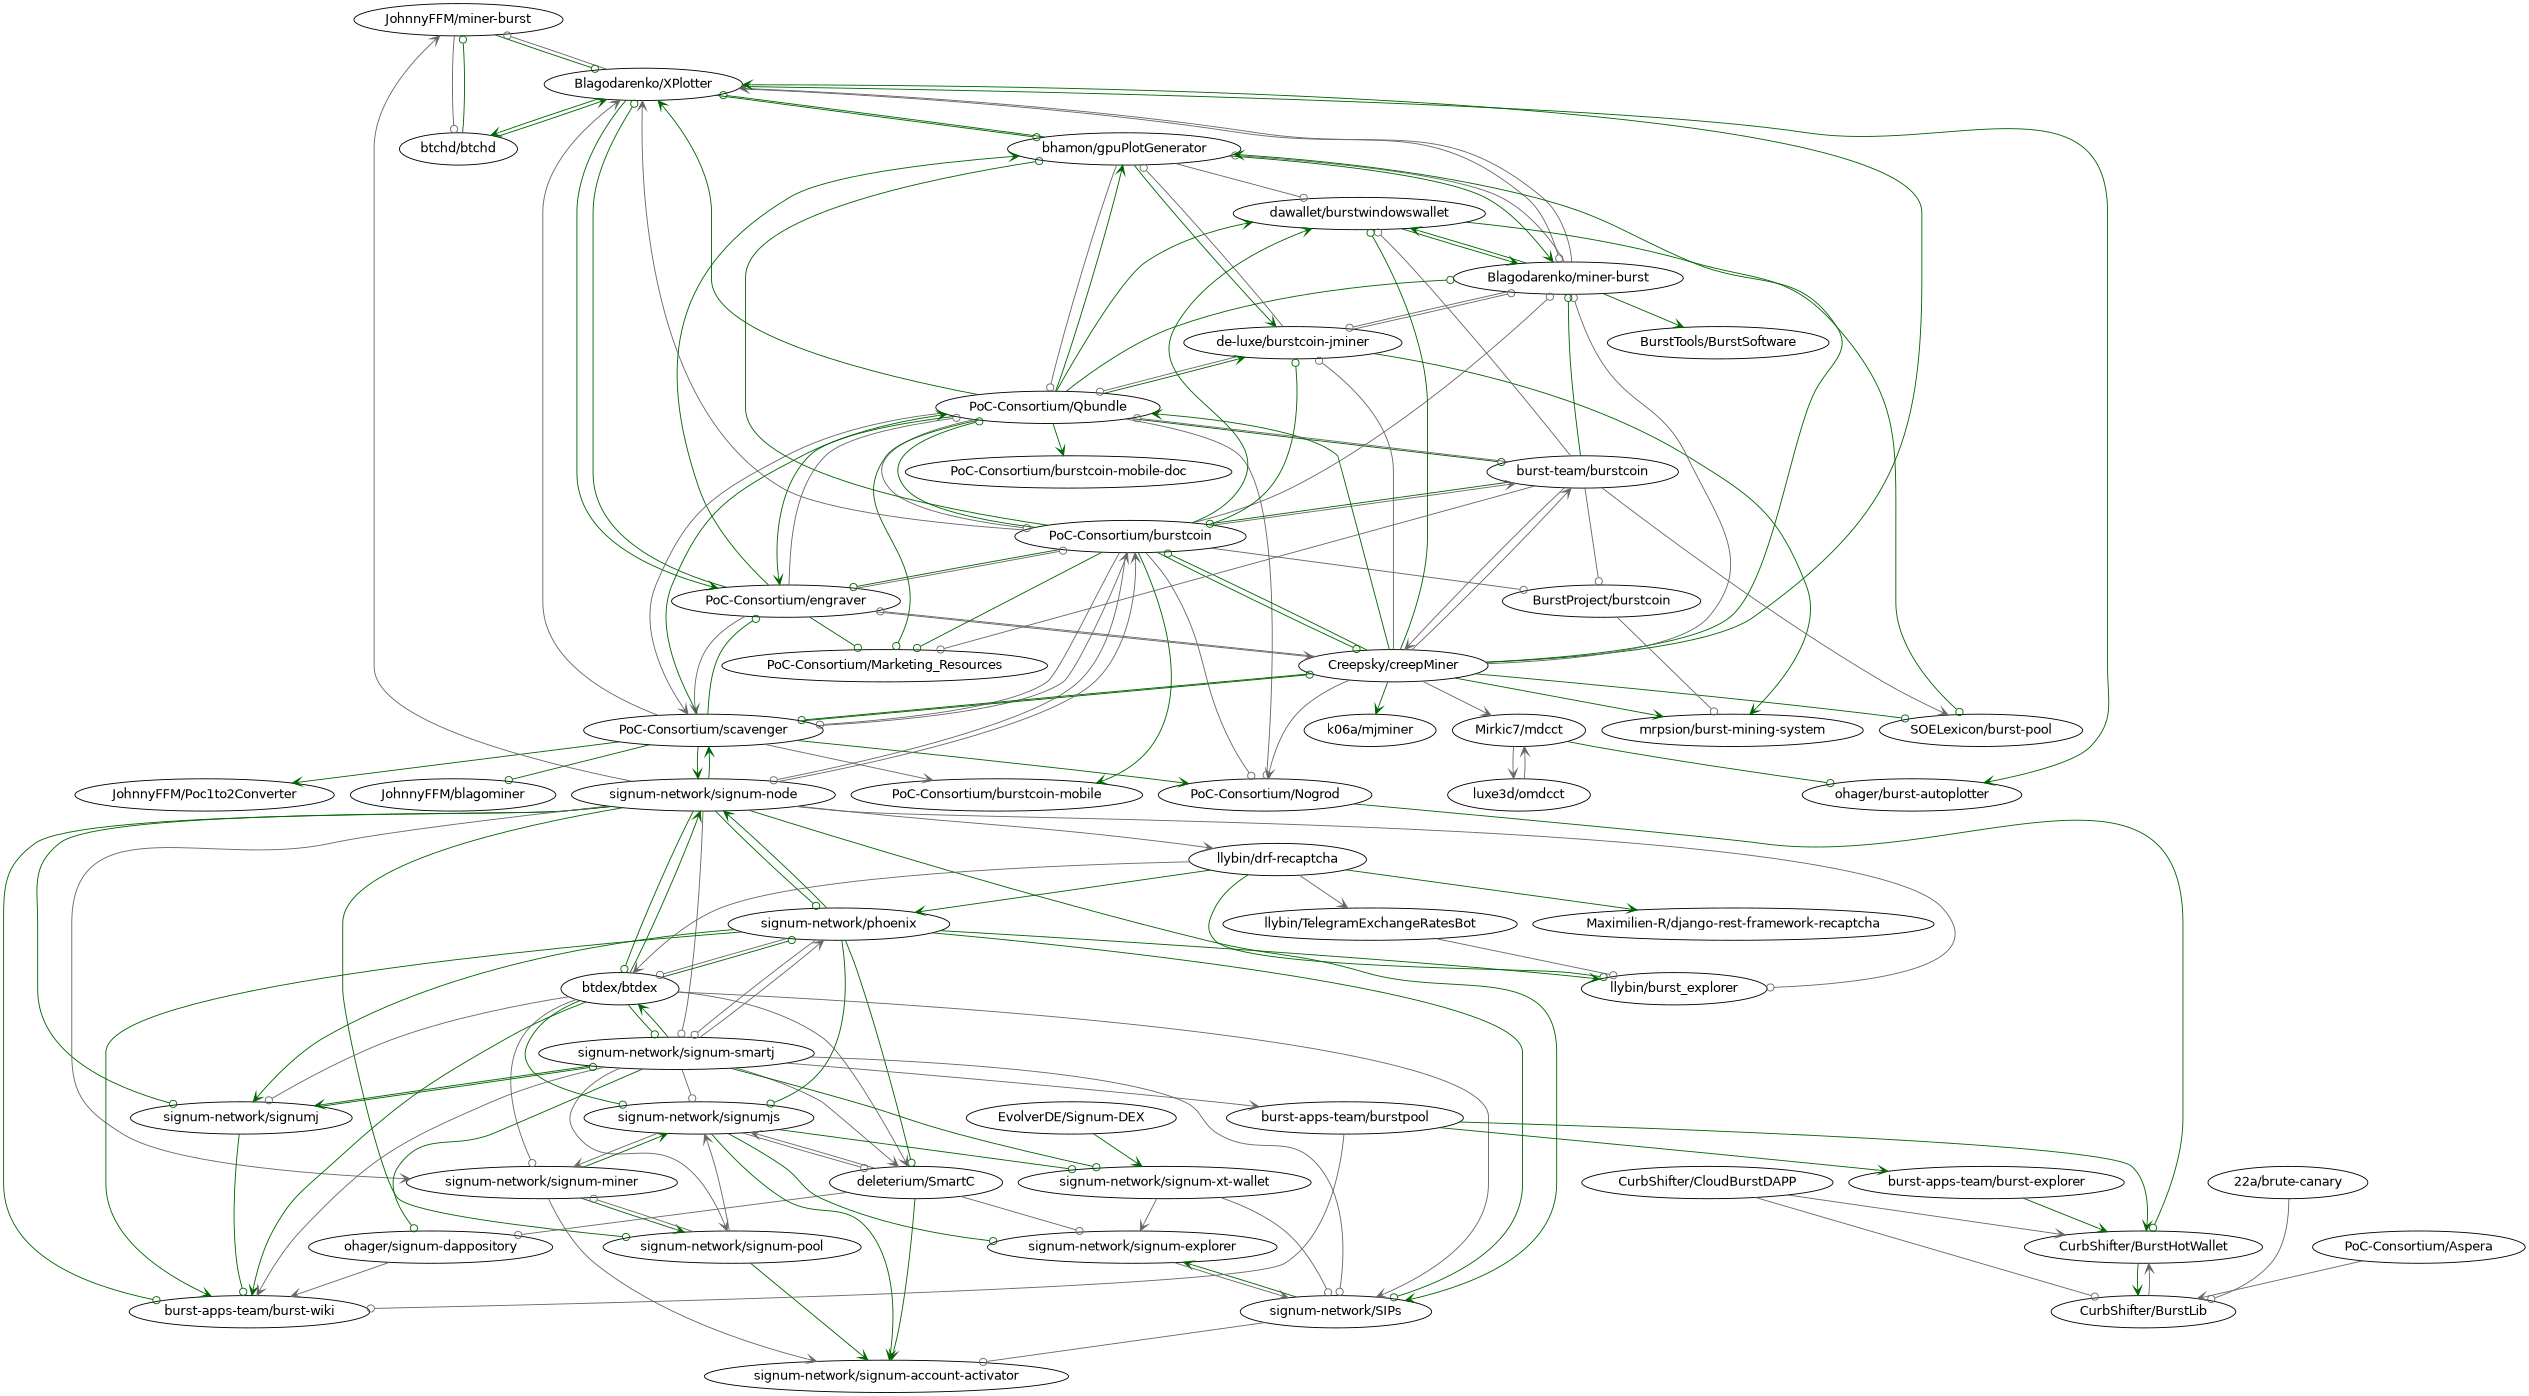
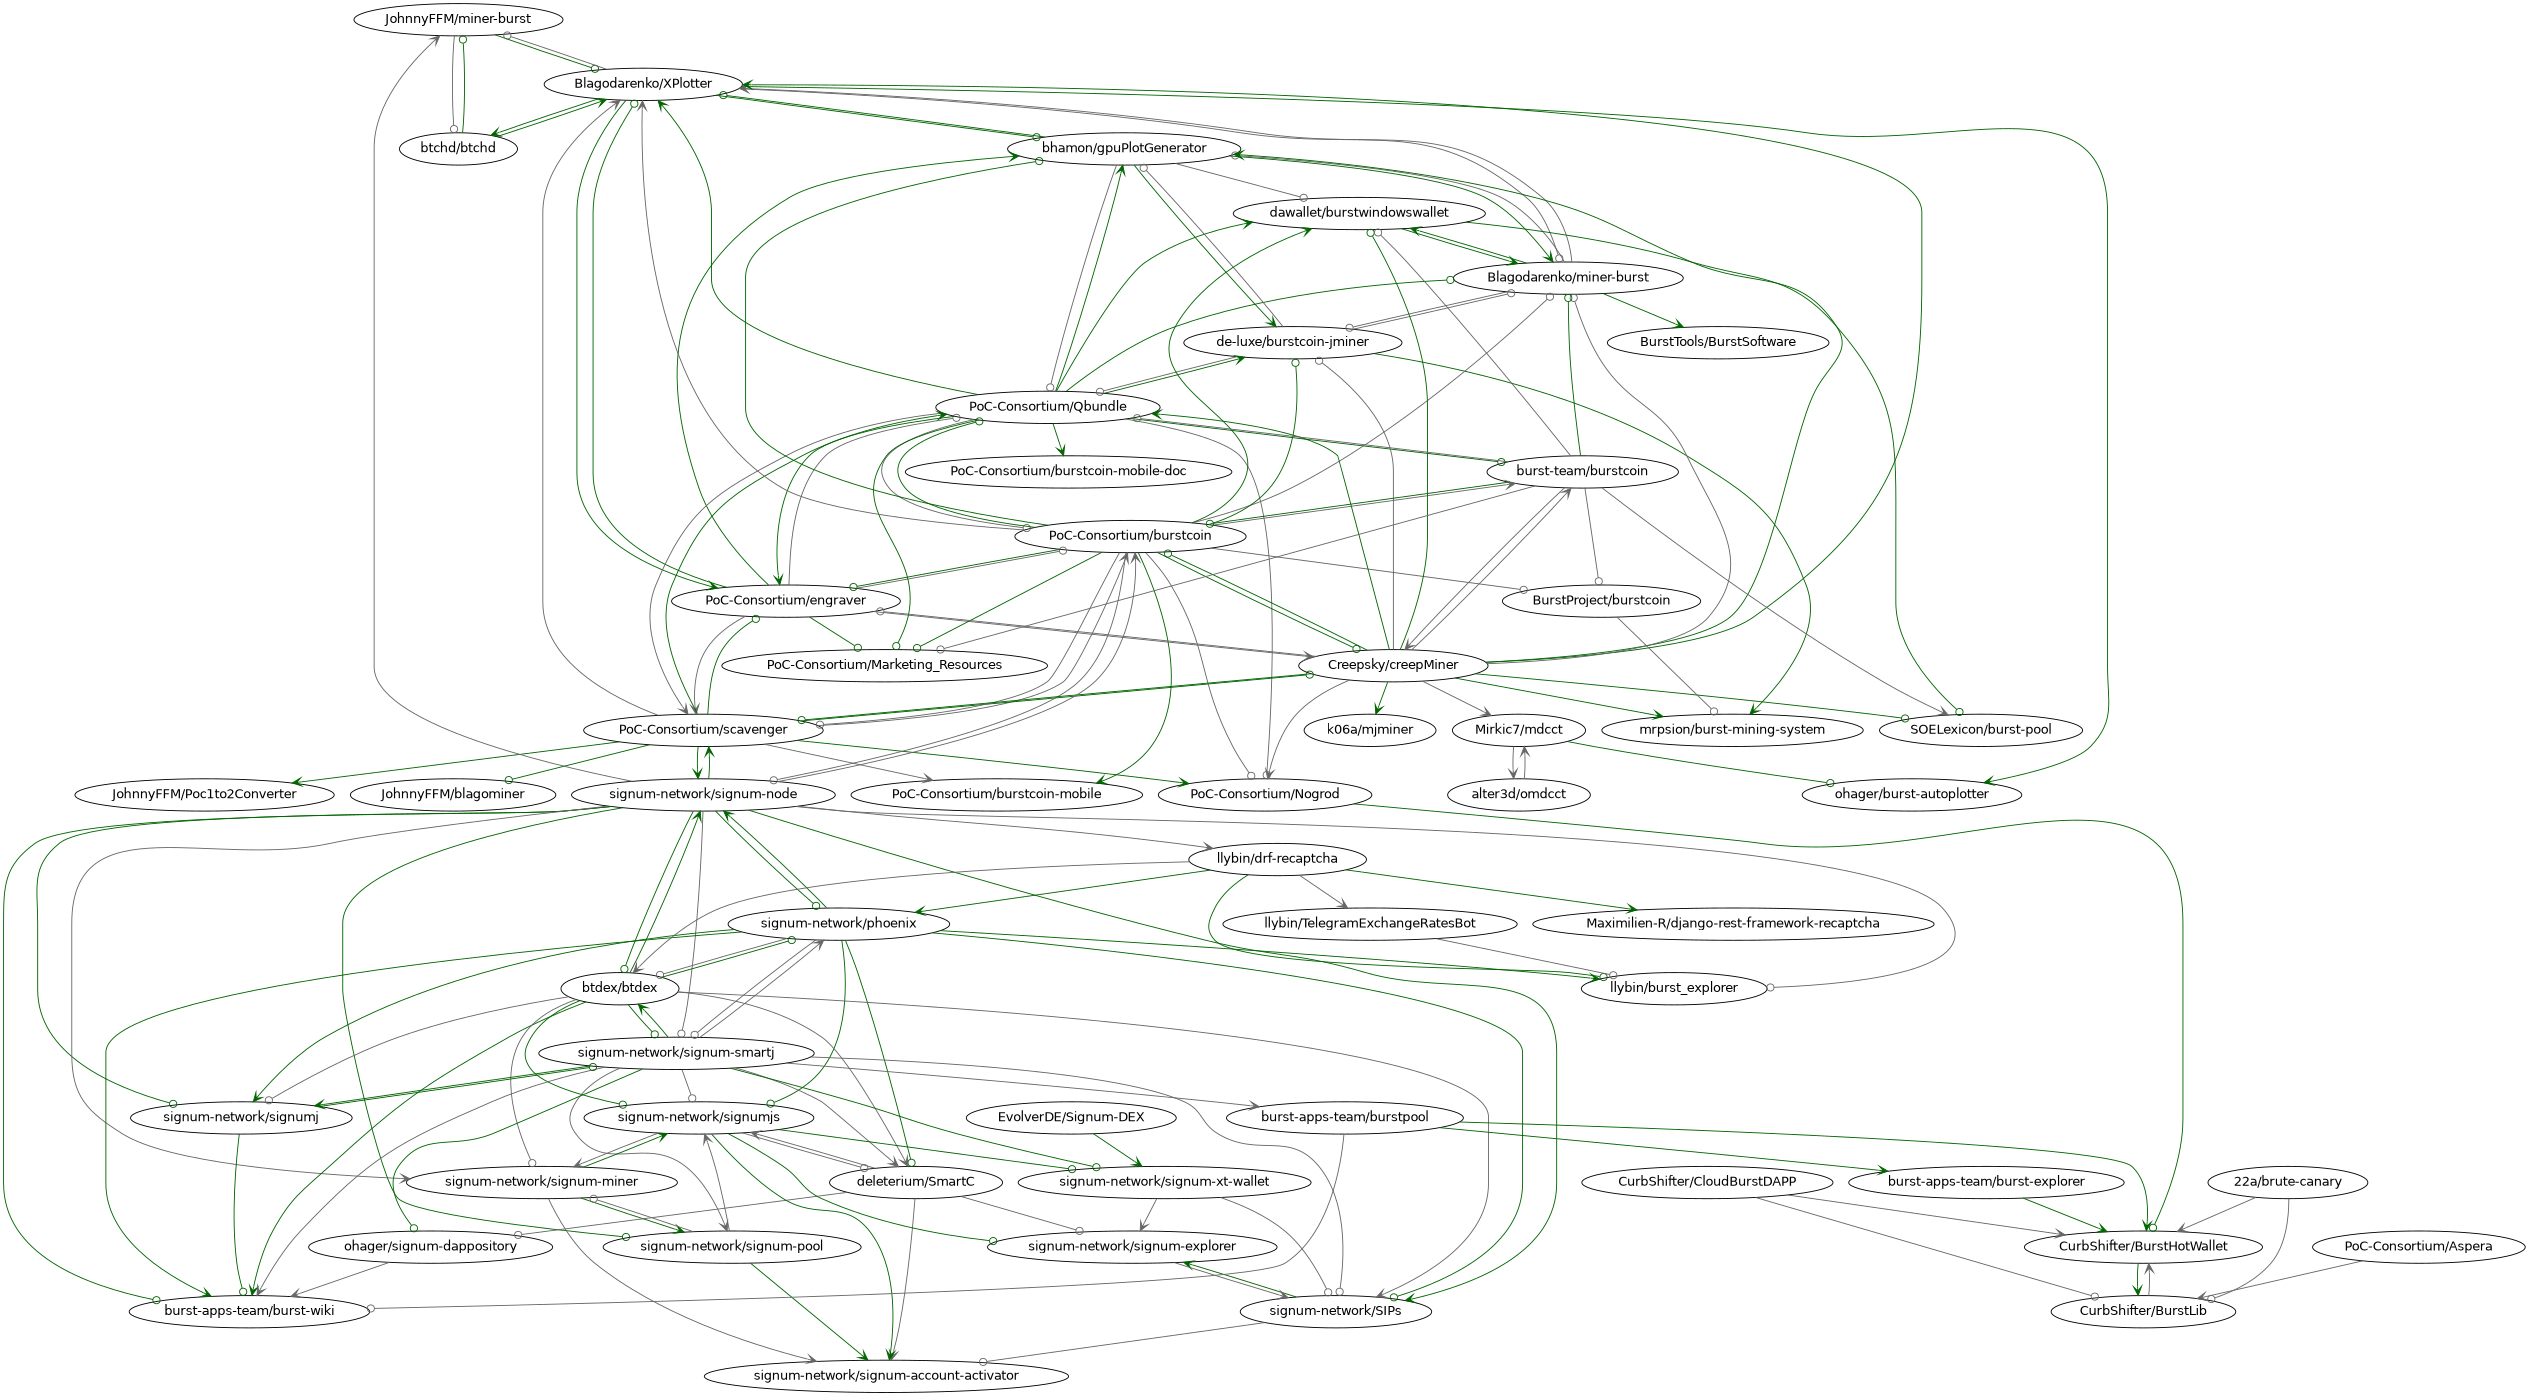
node "luxe3d/omdcct": label "luxe3d/omdcct" -> "alter3d/omdcct"
edge "22a/brute-canary" -> "CurbShifter/BurstHotWallet": added
edge "deleterium/SmartC" -> "signum-network/signum-account-activator": color darkgreen -> gray40
